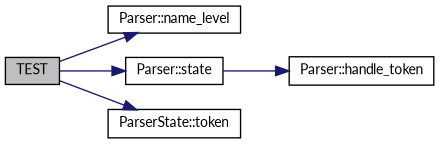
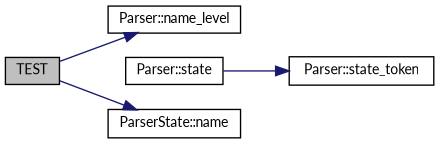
edge "TEST" -> "Parser::state": removed
node "Parser::handle_token": label "Parser::handle_token" -> "Parser::state_token"
node "ParserState::token": label "ParserState::token" -> "ParserState::name"
